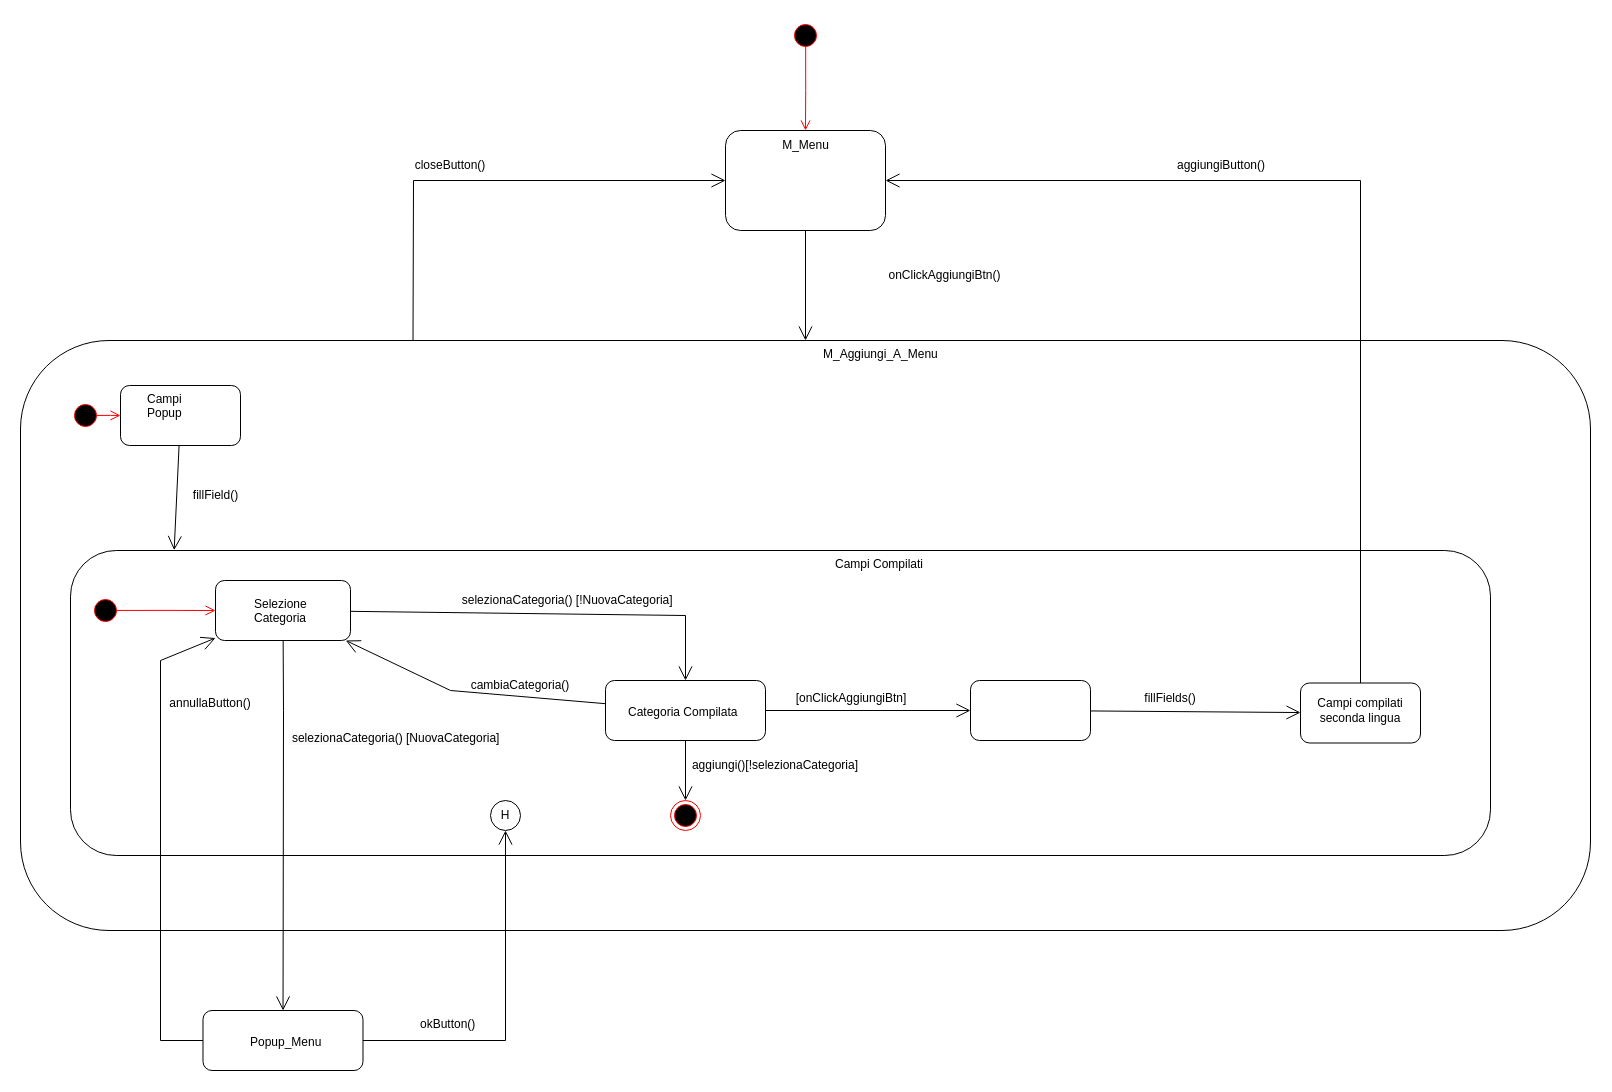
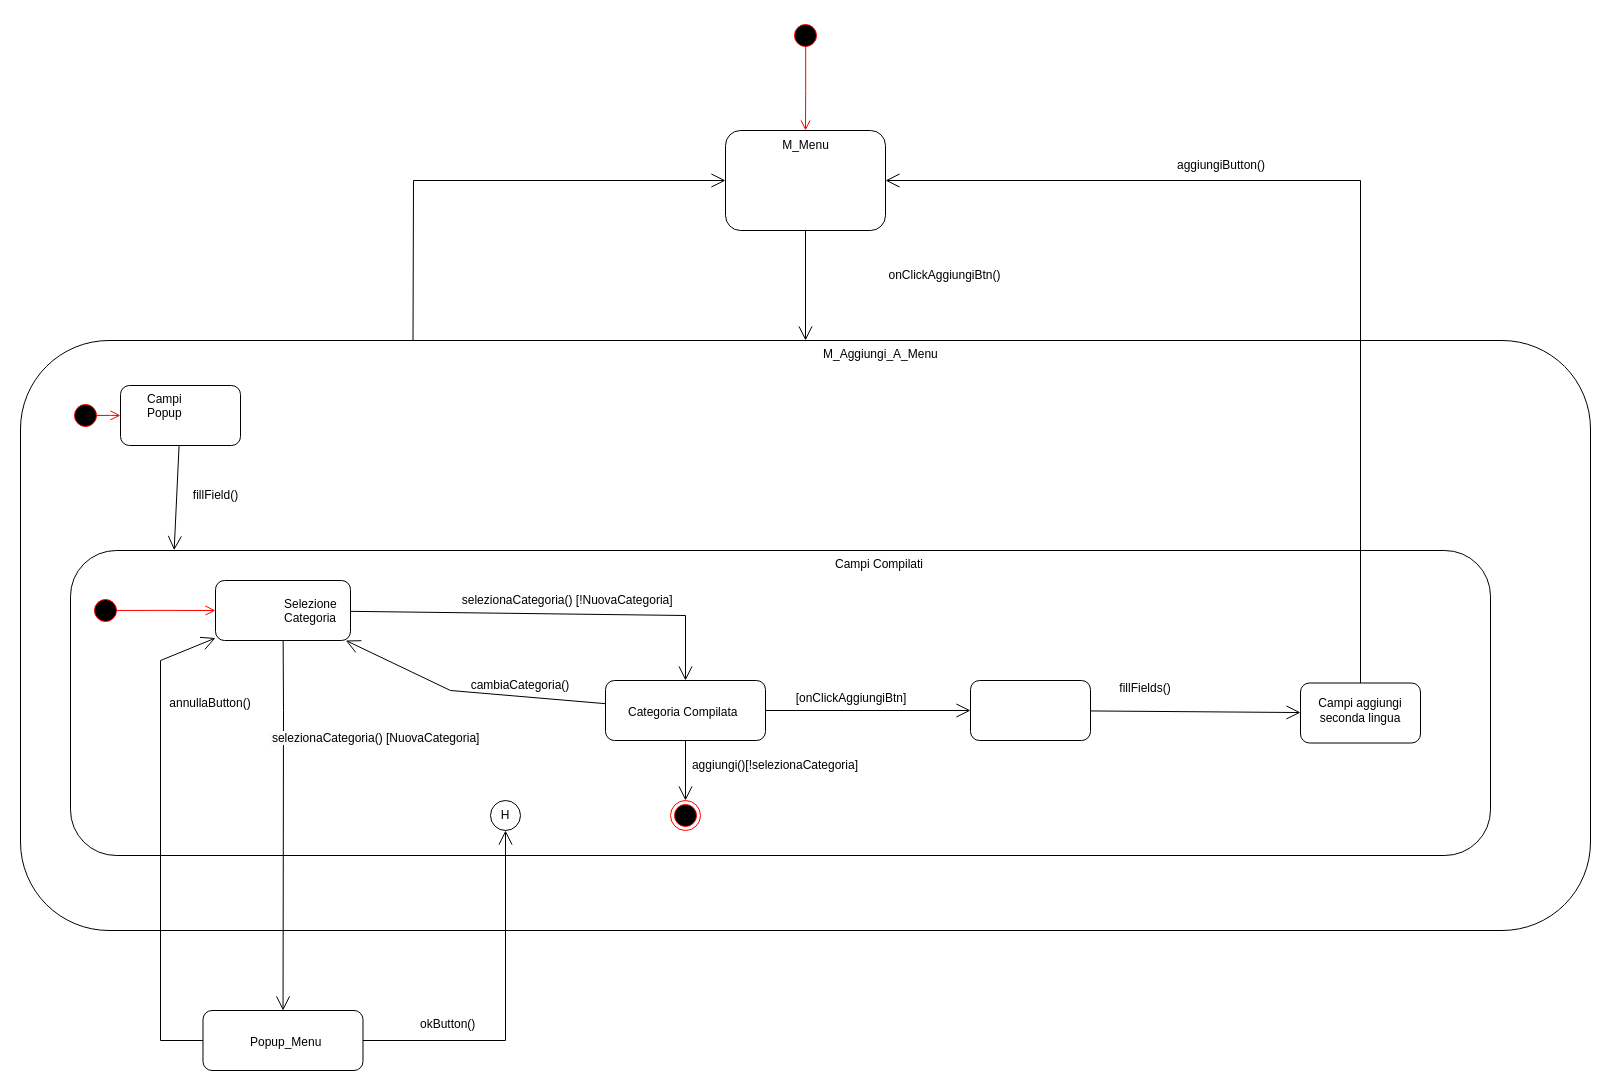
node "closeButton()": removed
node "Selezione Categoria": moved (283, 603) -> (313, 603)
node "fillFields()": moved (1171, 698) -> (1146, 688)
node "Campi compilati seconda lingua": label "Campi compilati seconda lingua" -> "Campi aggiungi seconda lingua"
node "selezionaCategoria() [NuovaCategoria]": moved (395, 746) -> (375, 746)
